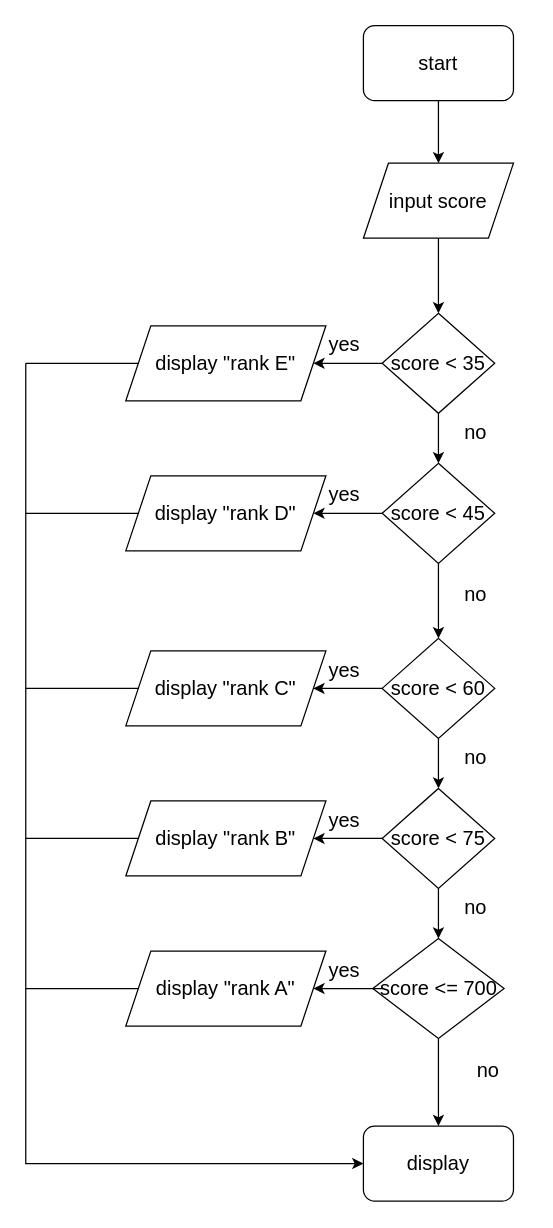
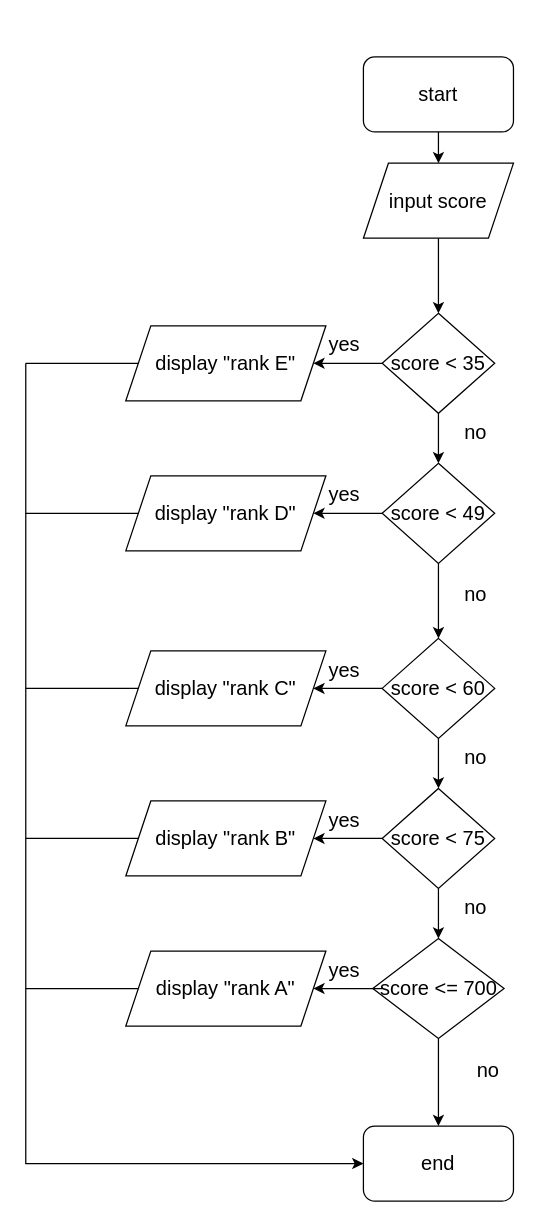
node "start": moved (438, 63) -> (438, 94)
node "score < 45": label "score < 45" -> "score < 49"
node "display": label "display" -> "end"
